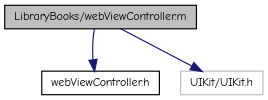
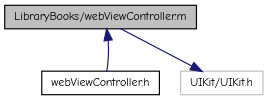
edge "LibraryBooks/webViewController.m" -> "webViewController.h": reversed
